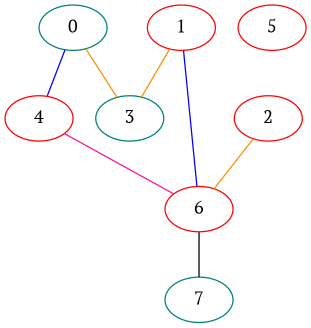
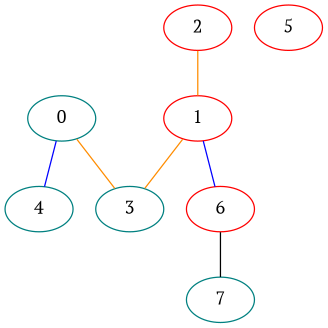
node "4": color red -> teal
edge "4" -- "6": removed
edge "2" -- "6": now "2" -- "1"
